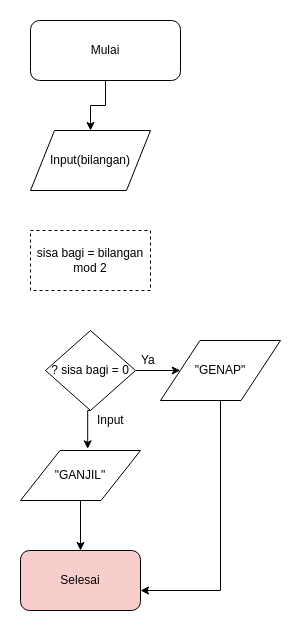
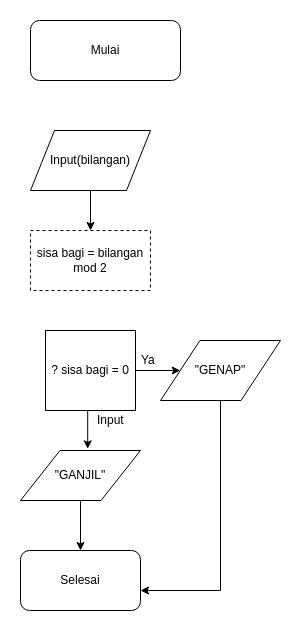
edge "Mulai" -> "Input(bilangan)": removed
edge "Input(bilangan)" -> "sisa bagi = bilangan mod 2": added
node "? sisa bagi = 0": shape diamond -> rectangle
node "Selesai": fillcolor #f8cecc -> #ffffff
